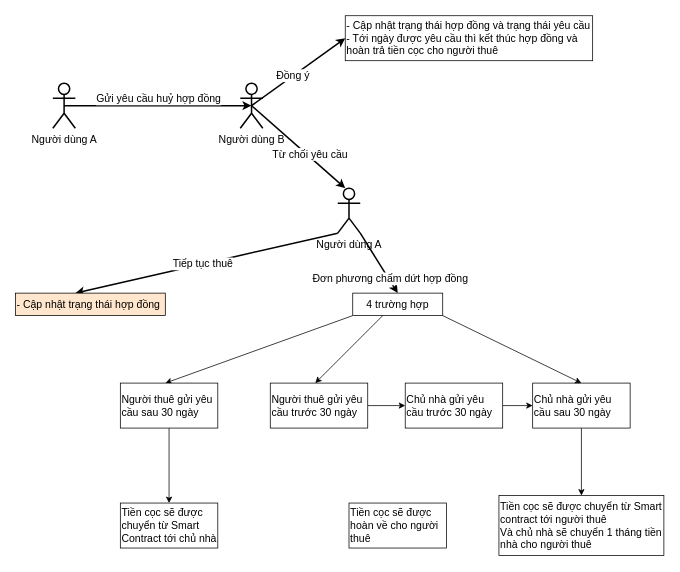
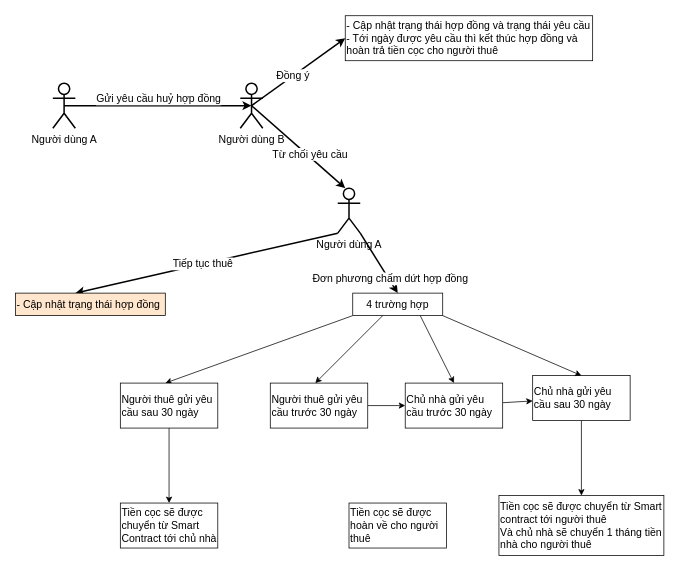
edge "4 trường hợp" -> "Chủ nhà gửi yêu cầu trước 30 ngày": added
node "Chủ nhà gửi yêu cầu sau 30 ngày": moved (582, 405) -> (582, 398)
